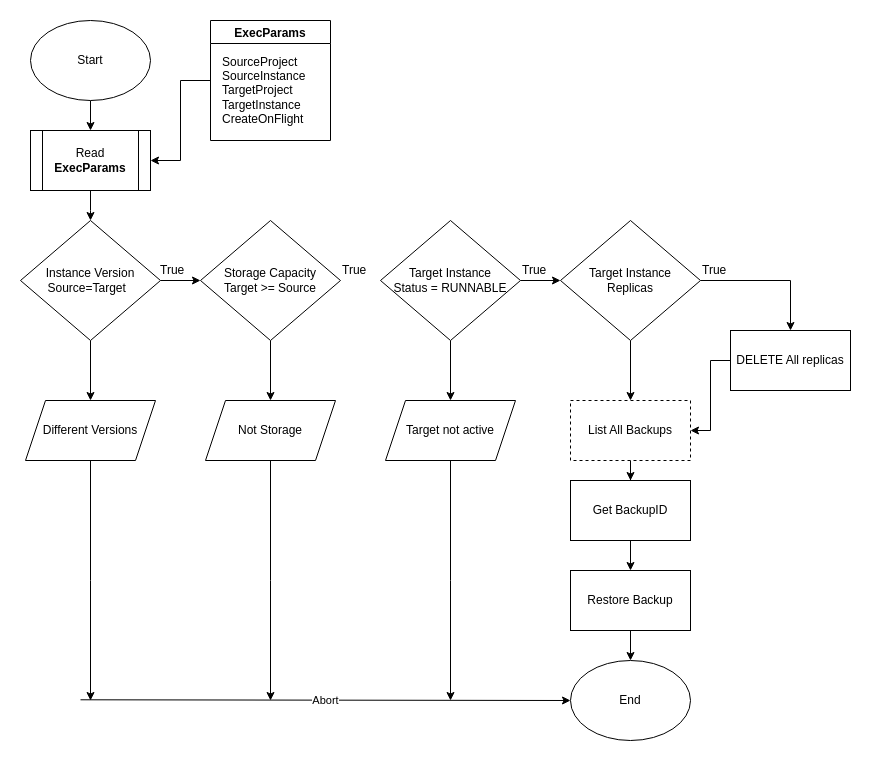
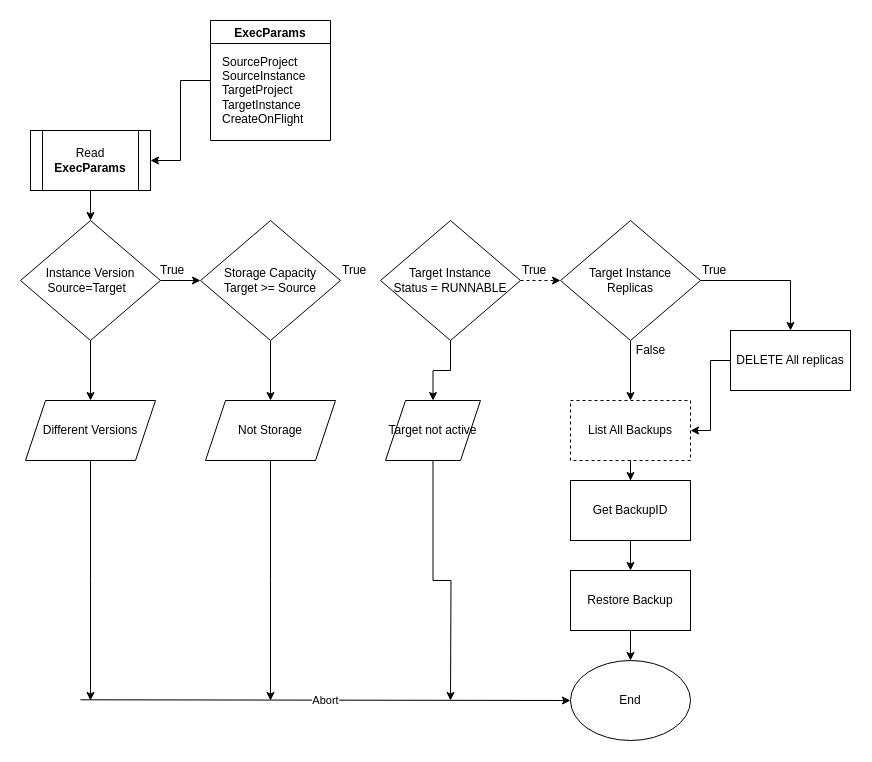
node "Start": removed
edge "Start" -> "Read ExecParams": removed
edge "Target Instance Status = RUNNABLE" -> "Target Instance Replicas": style solid -> dashed
node "False": added
node "Target not active": size 130x60 -> 95x60
